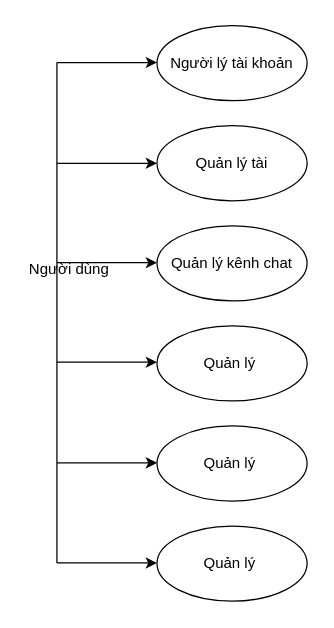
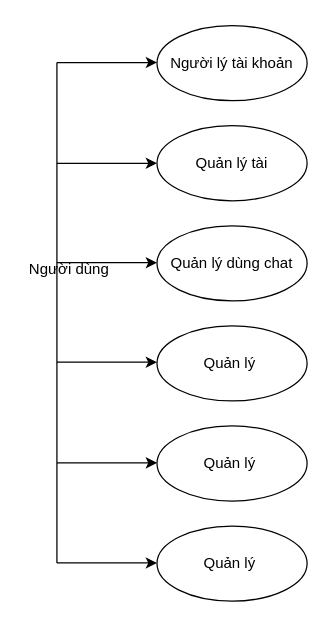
node "Quản lý kênh chat": label "Quản lý kênh chat" -> "Quản lý dùng chat"
